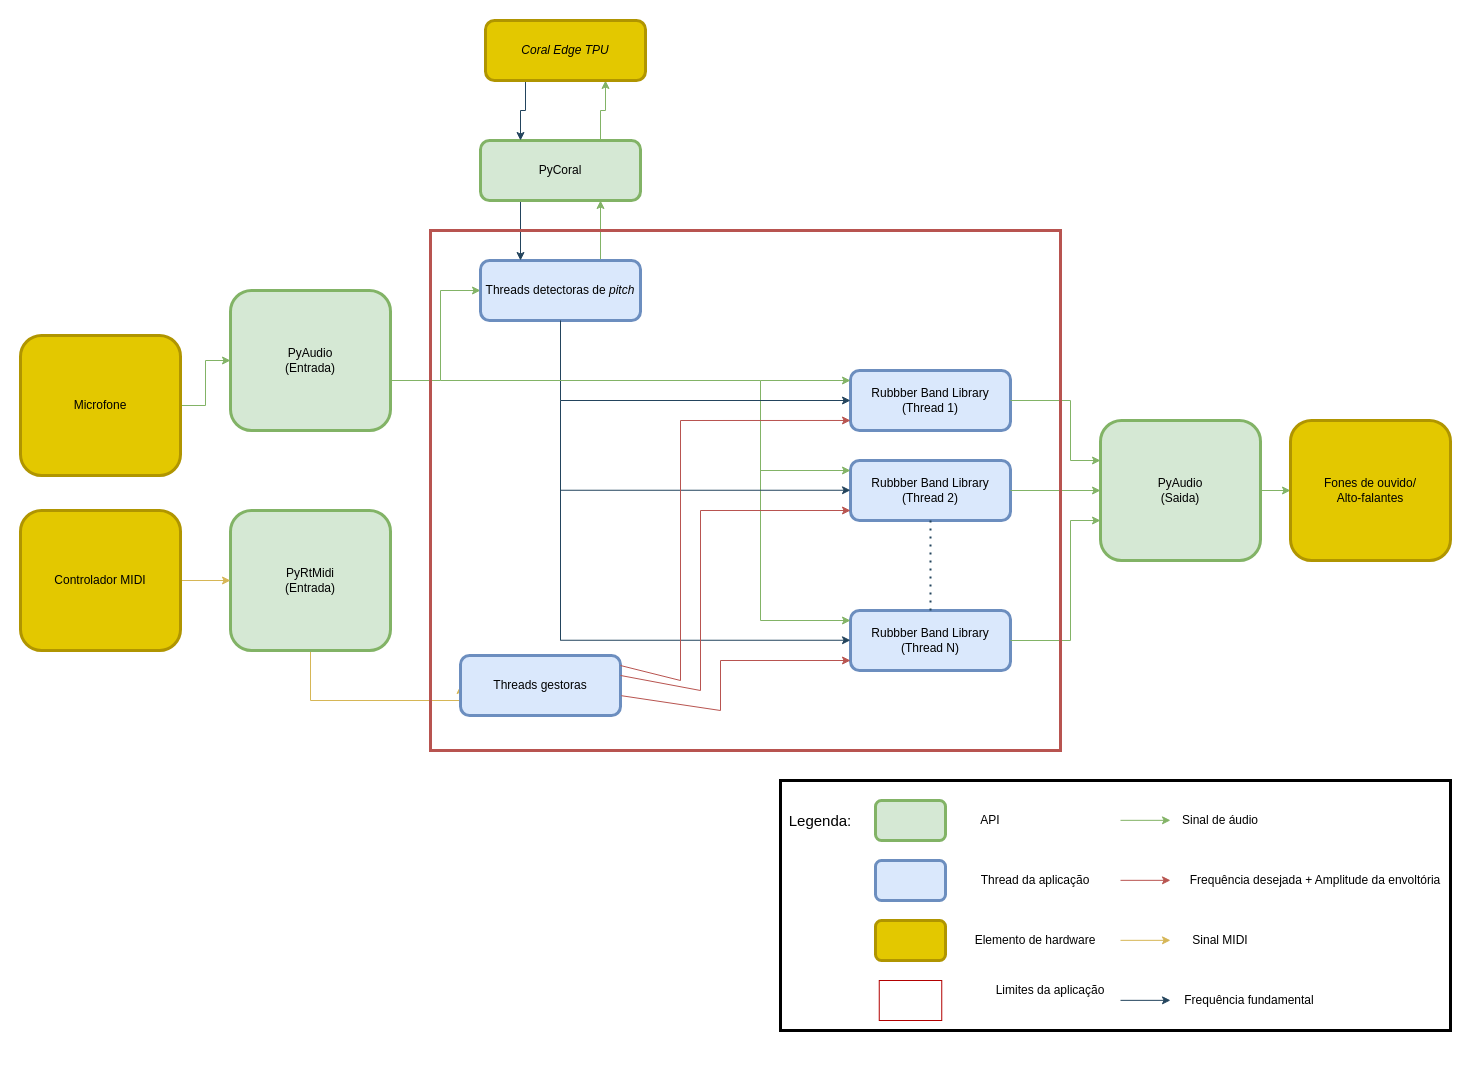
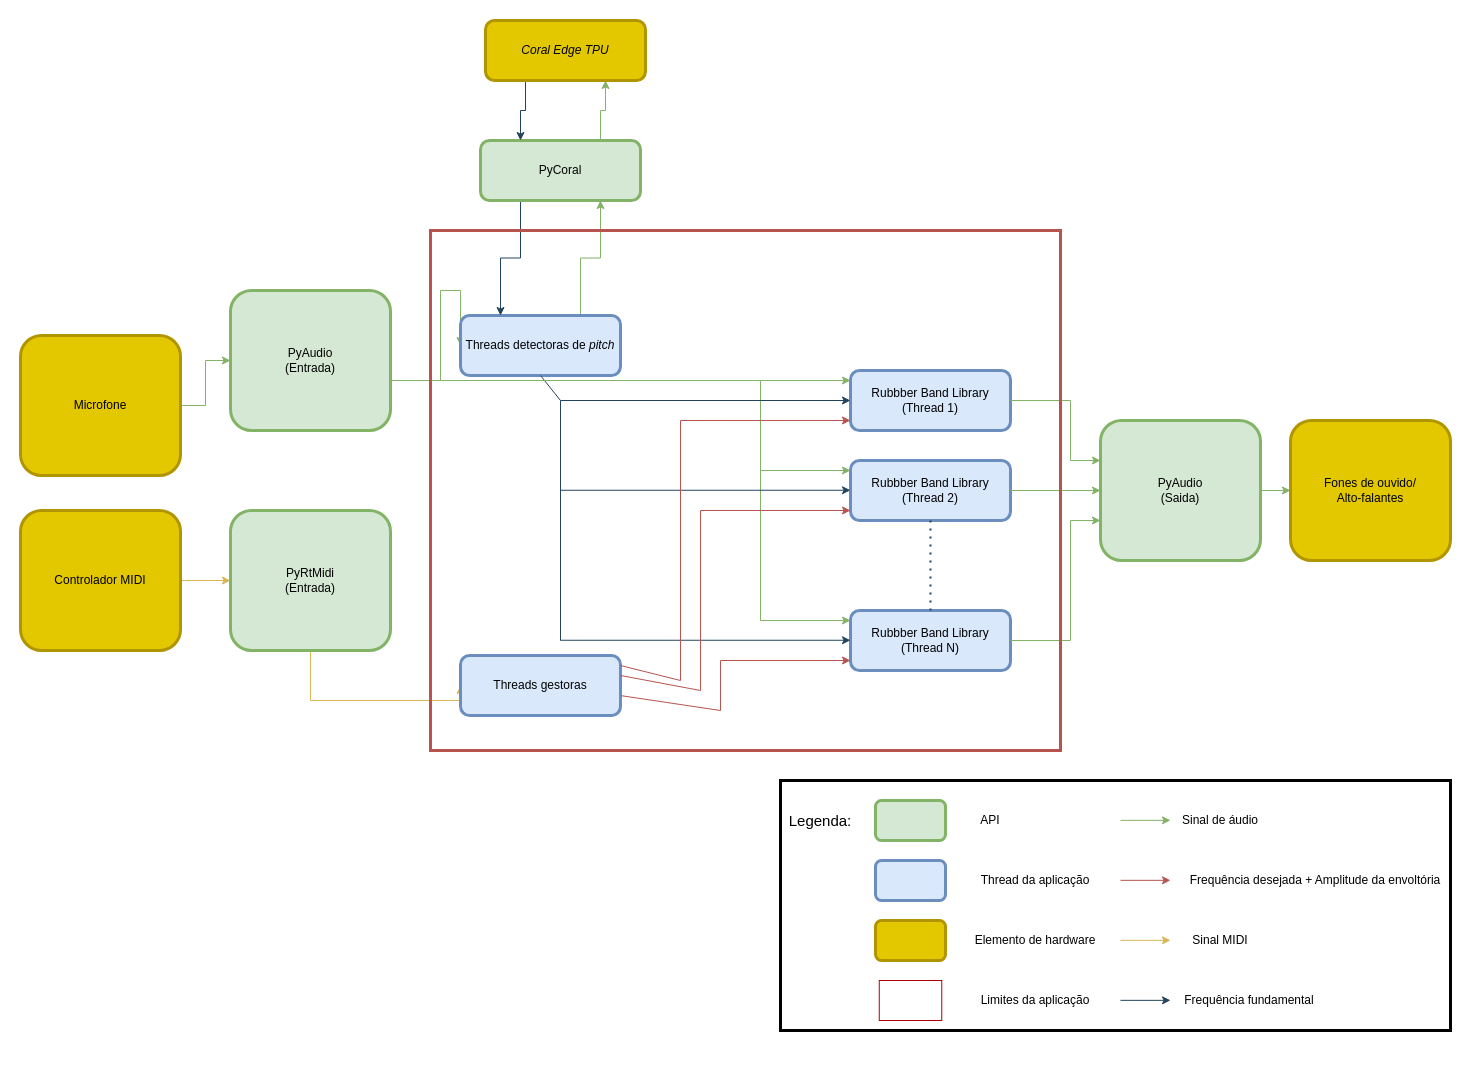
node "Threads detectoras de pitch": moved (561, 291) -> (541, 346)
node "Limites da aplicação": moved (1051, 991) -> (1036, 1001)
